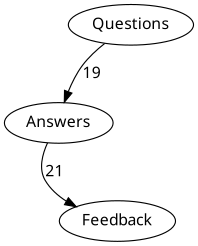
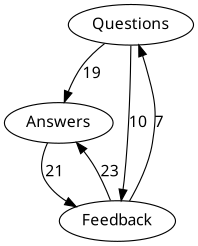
edge "Questions" -> "Feedback": added, label "10"
edge "Feedback" -> "Questions": added, label "7"
edge "Feedback" -> "Answers": added, label "23"
